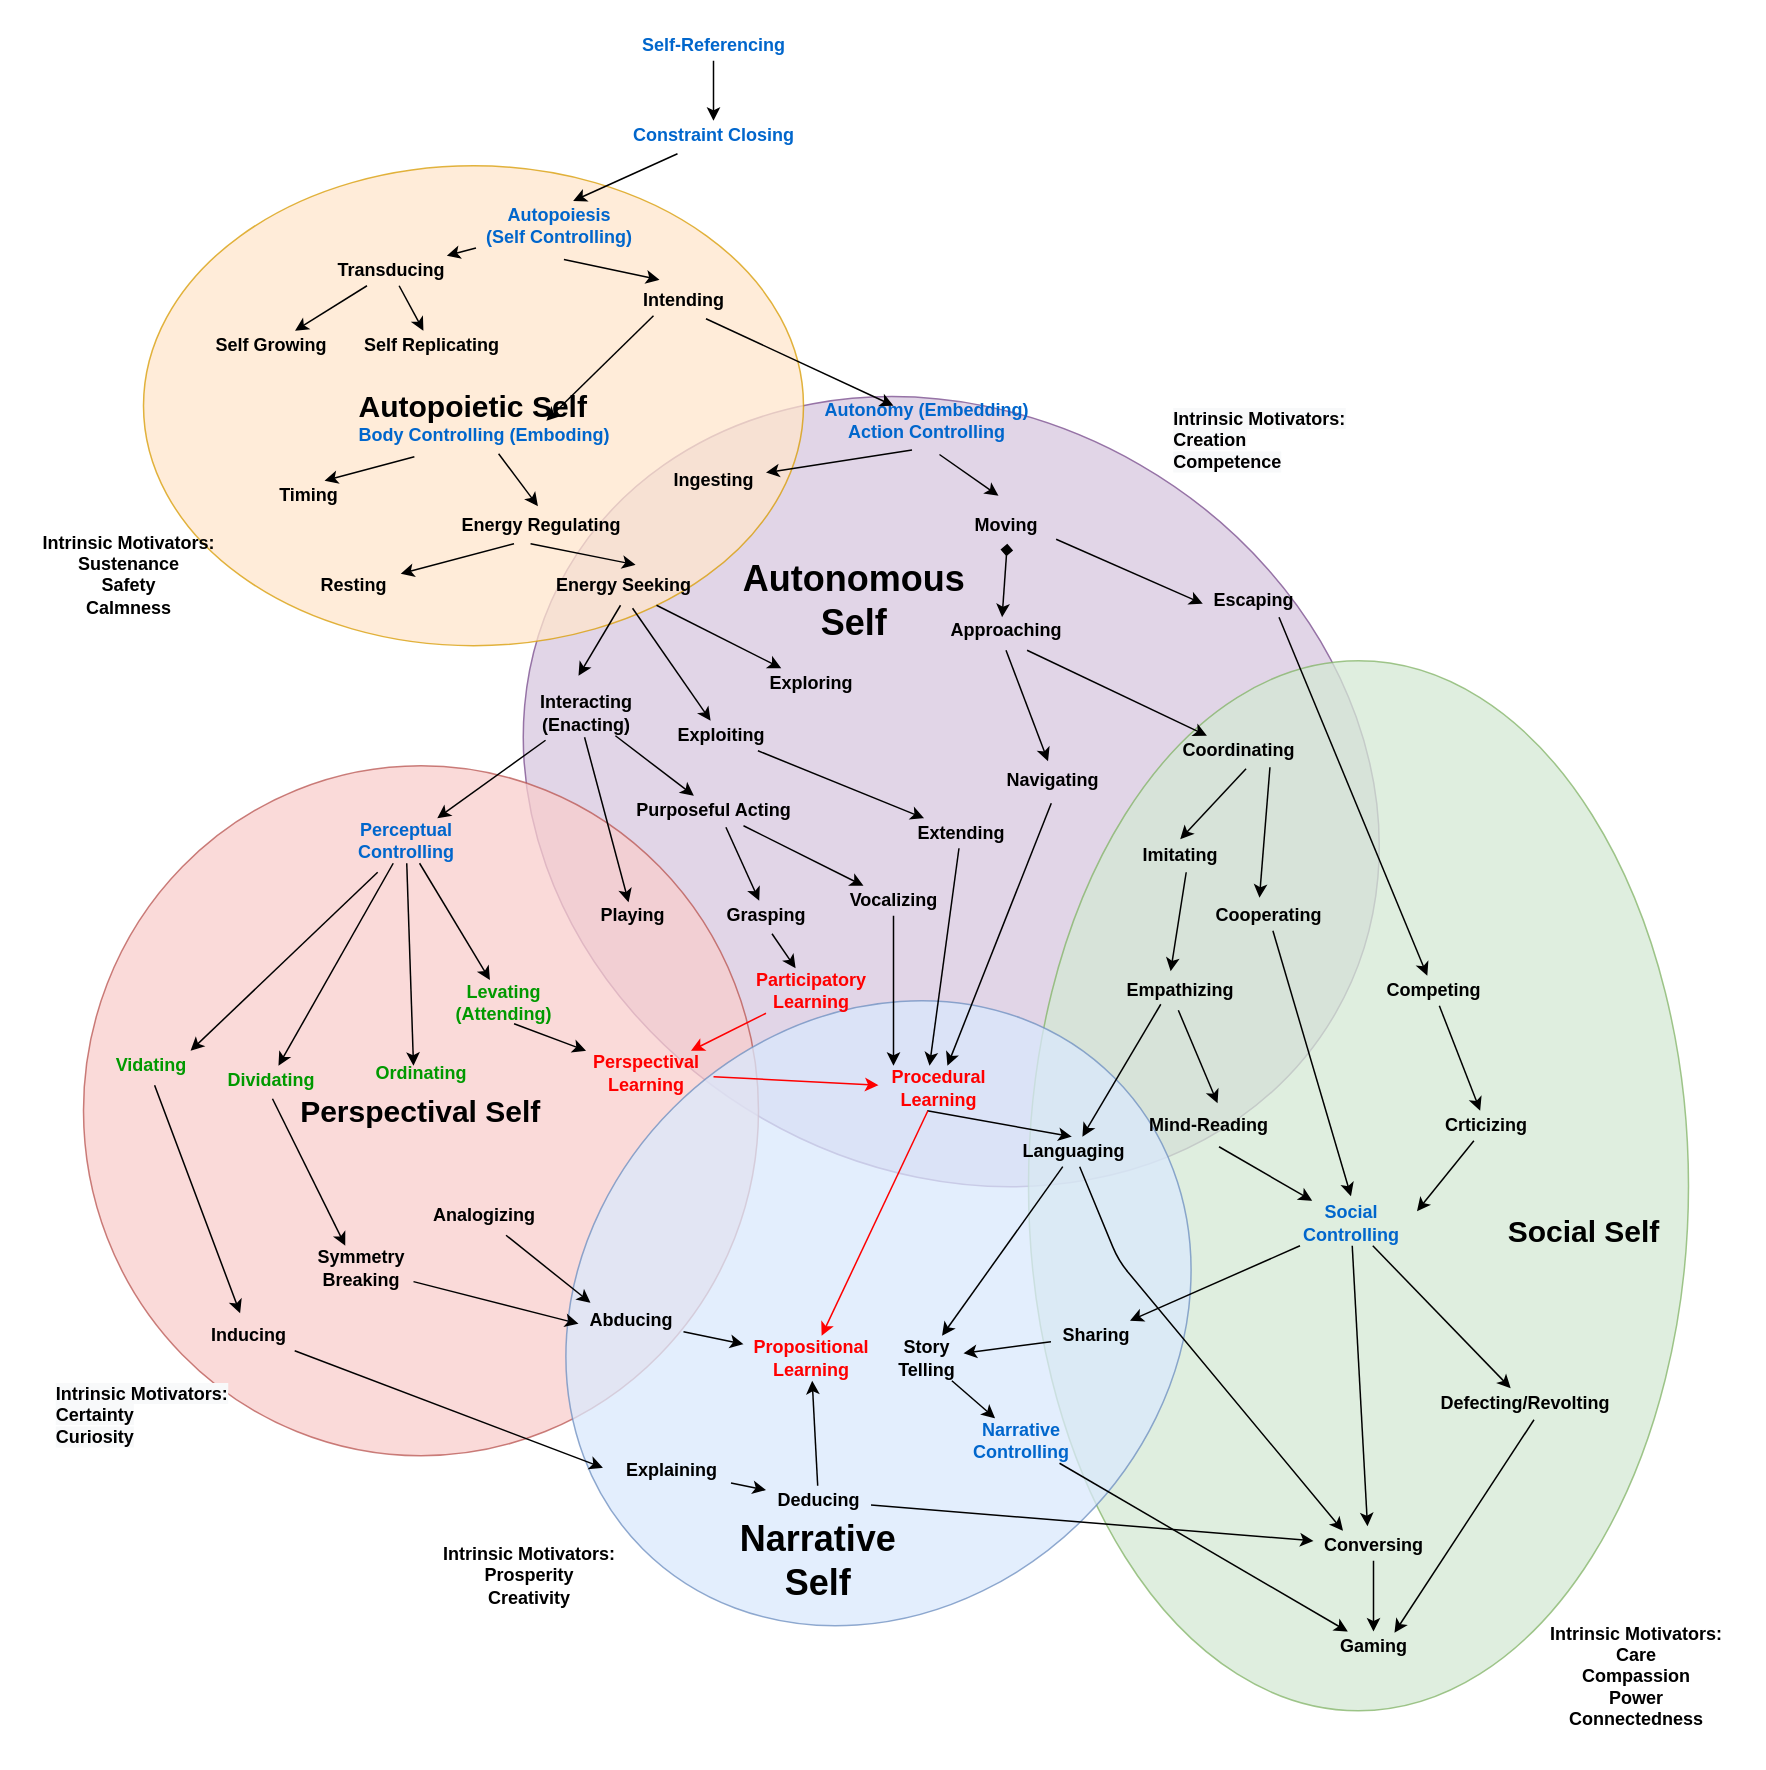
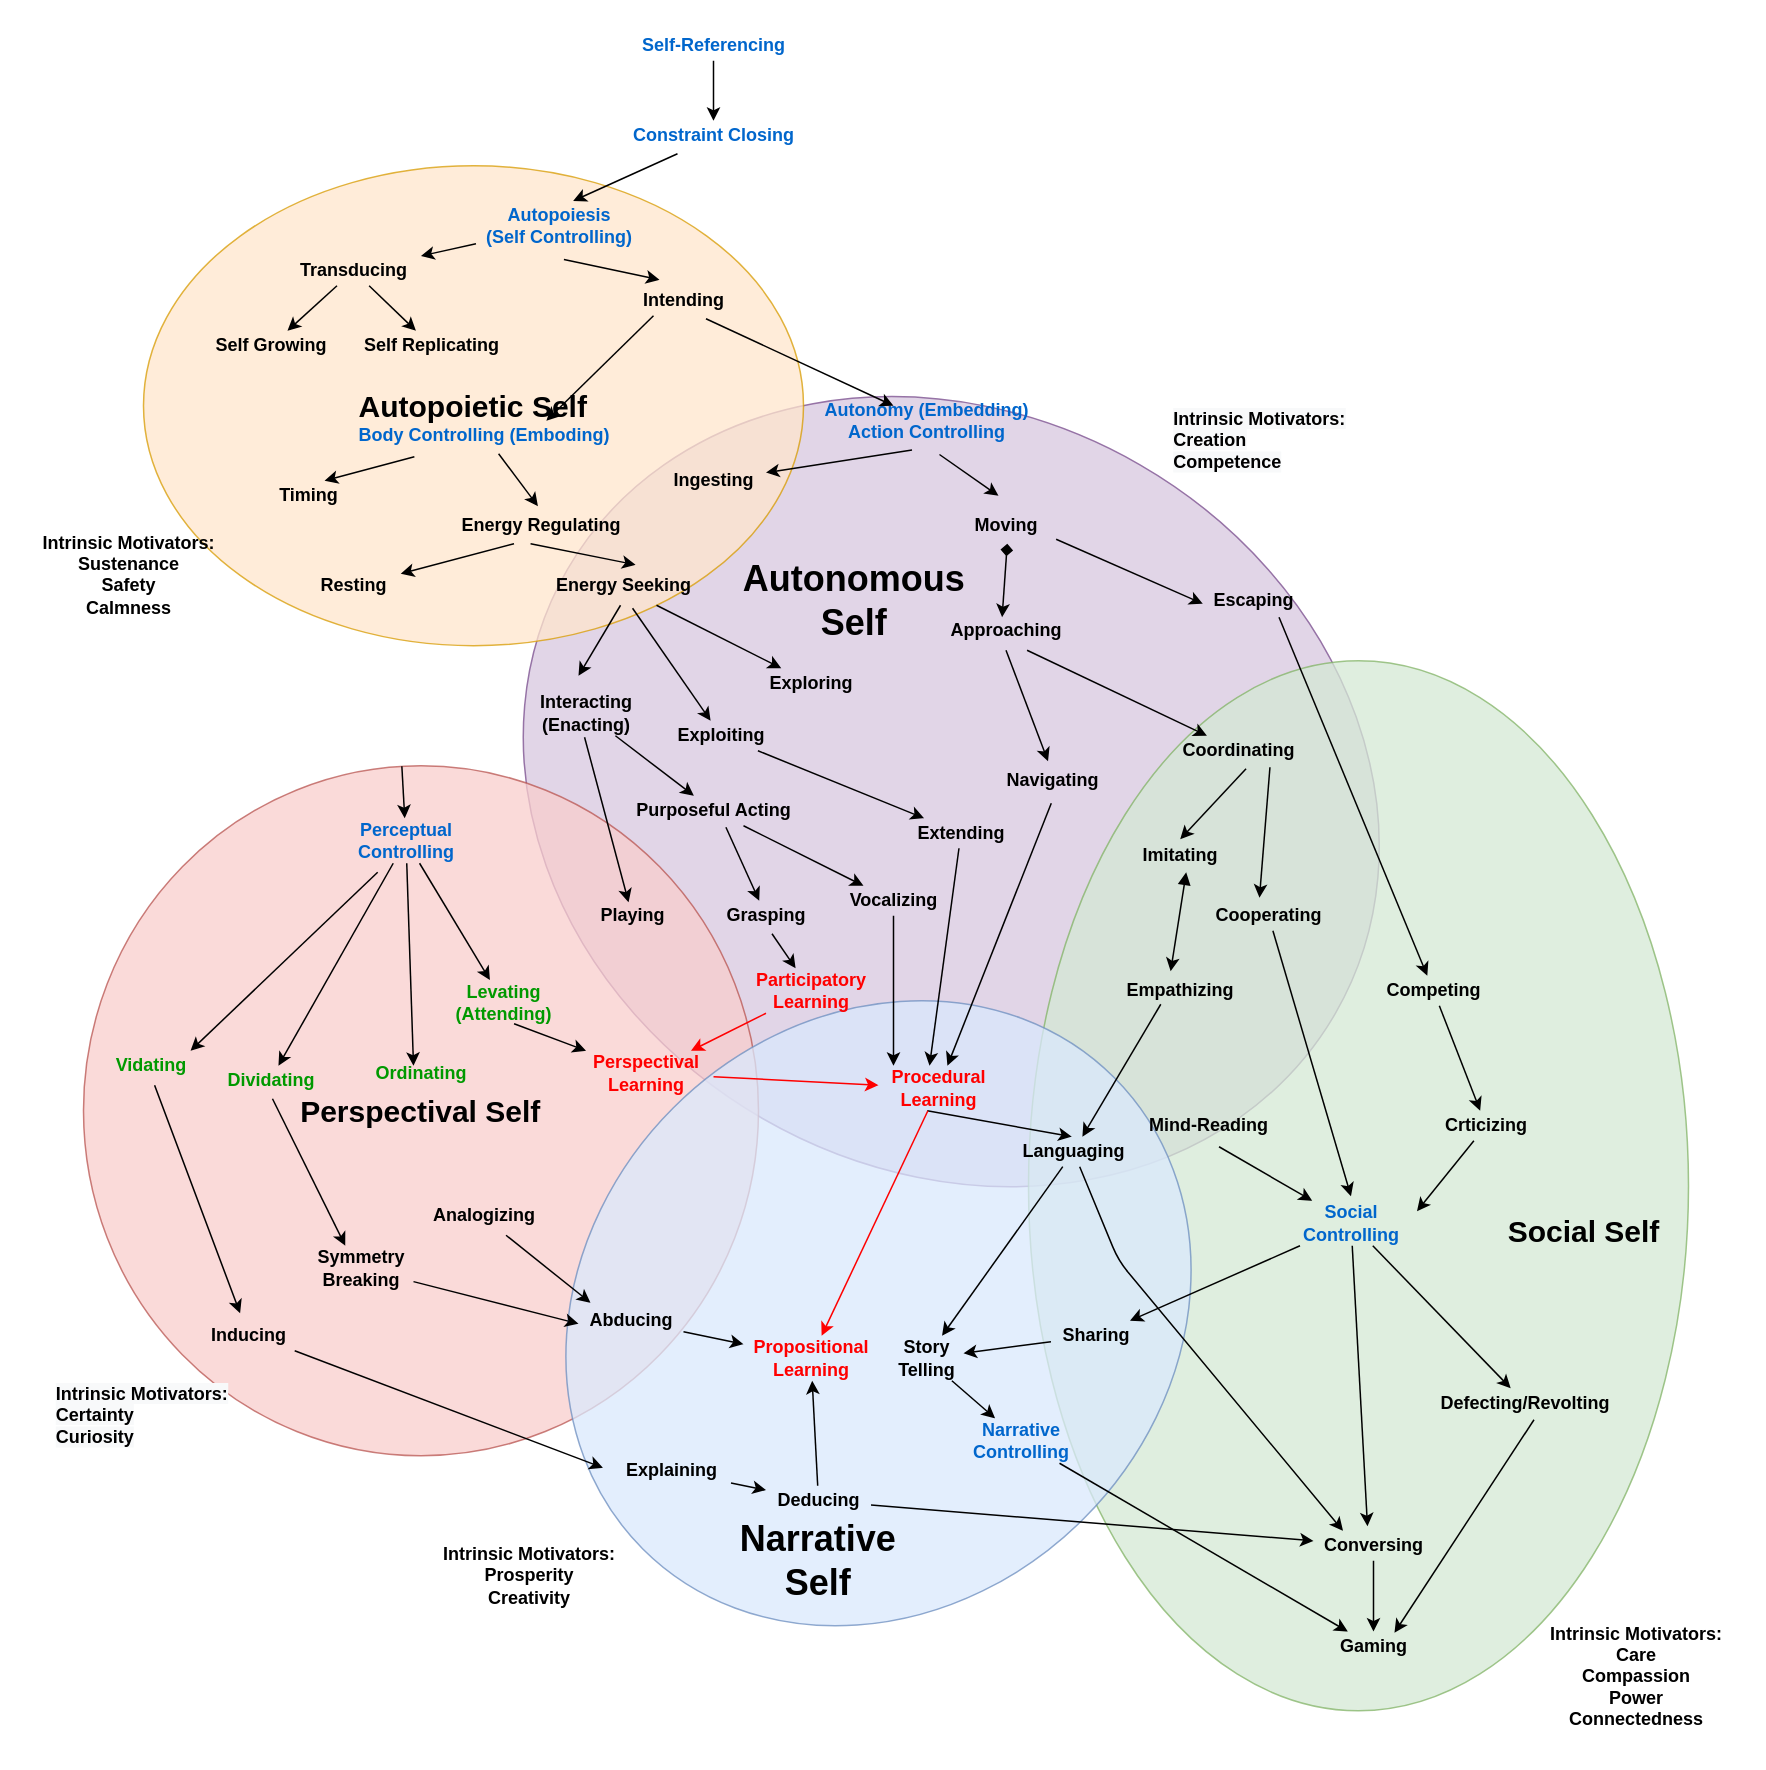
node "Transducing": moved (391, 271) -> (353, 271)
edge "Interacting (Enacting)" -> "Perceptual Controlling": now "Perspectival Self" -> "Perceptual Controlling"
edge "Imitating" -> "Empathizing": arrowhead none -> block
edge "Empathizing" -> "Mind-Reading": removed
